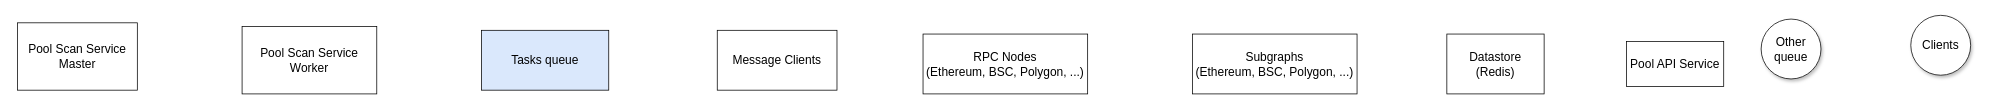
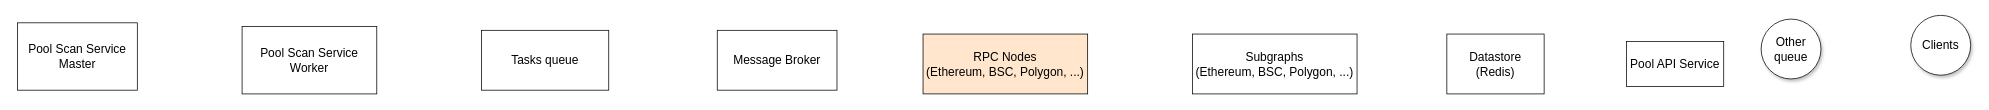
node "Tasks queue": fillcolor #dae8fc -> #ffffff
node "Message Clients": label "Message Clients" -> "Message Broker"
node "RPC Nodes(Ethereum, BSC, Polygon, ...)": fillcolor #ffffff -> #ffe6cc
